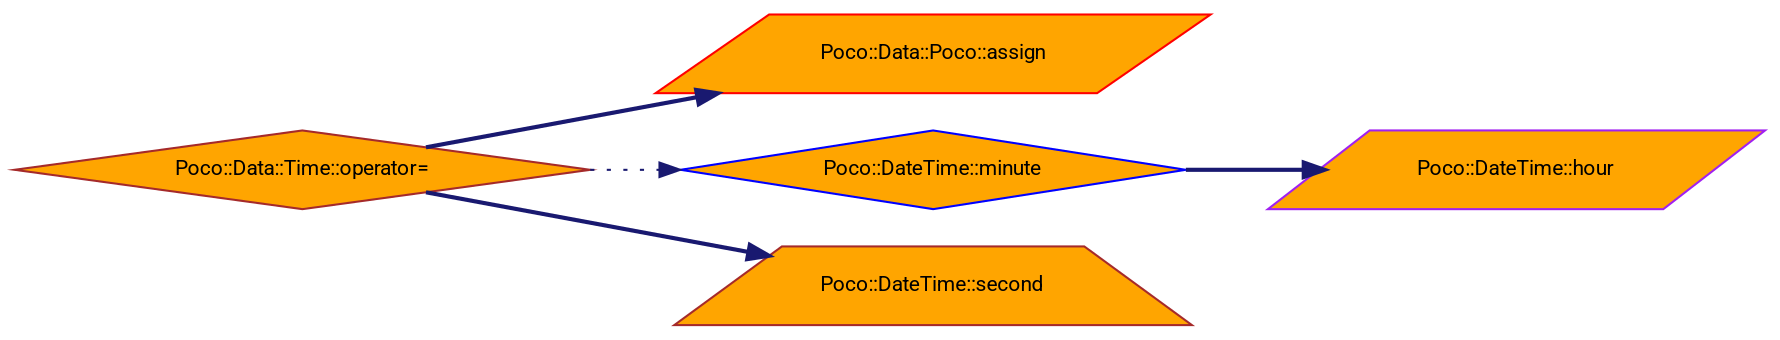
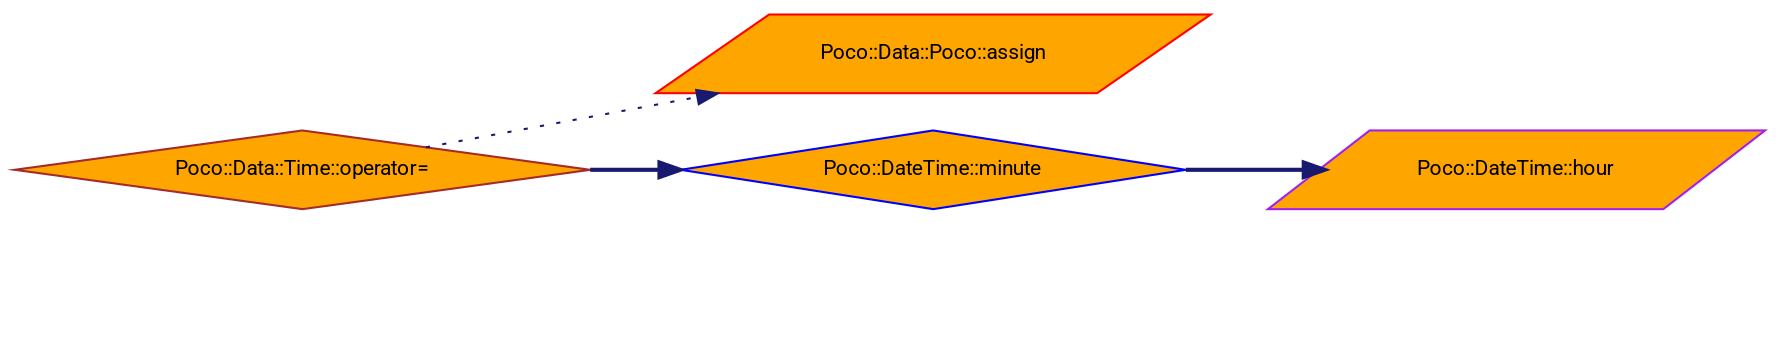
edge "Poco::Data::Time::operator=" -> "Poco::Data::Poco::assign": style bold -> dotted
edge "Poco::Data::Time::operator=" -> "Poco::DateTime::minute": style dotted -> bold
node "Poco::DateTime::second": removed
